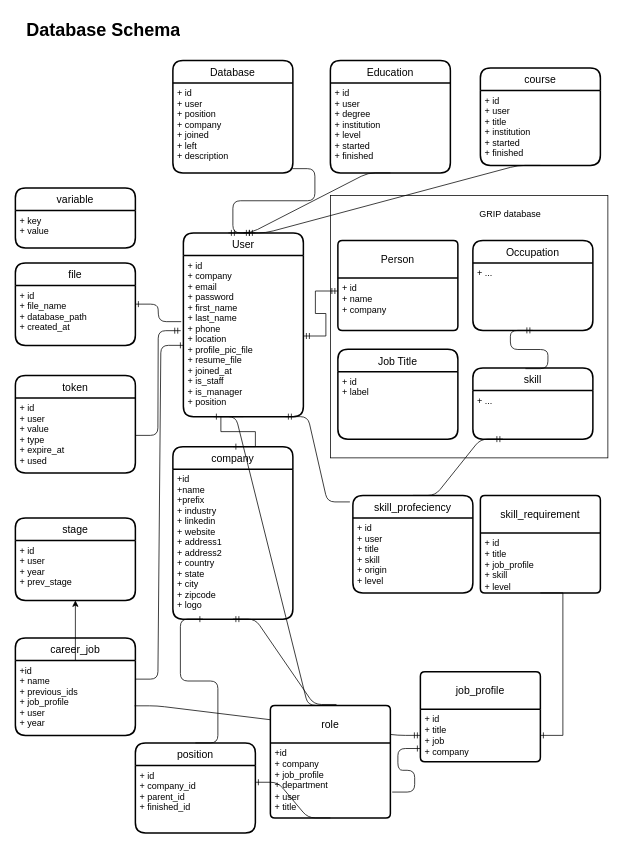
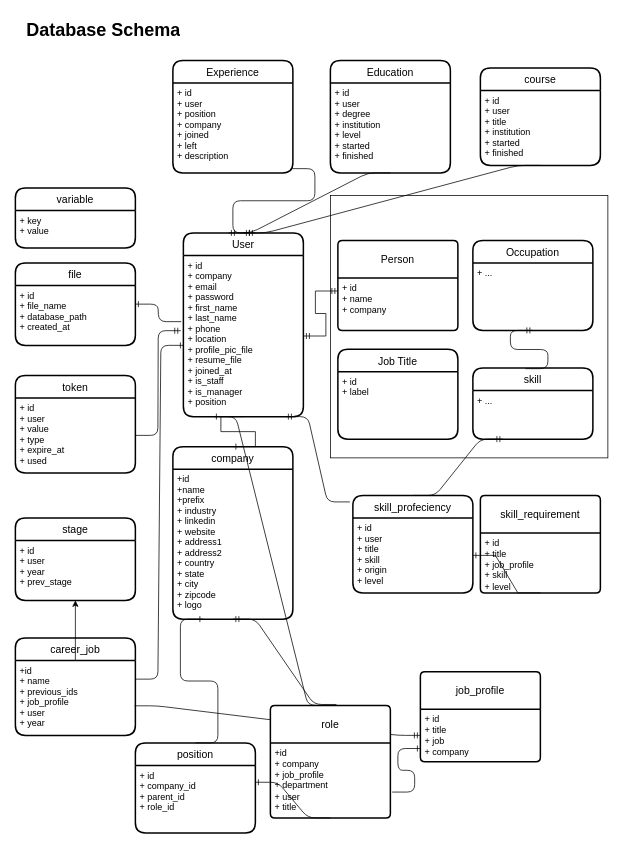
node "Database": label "Database" -> "Experience"
node "GRIP database": removed
edge "+ id + title + job_profile + skill + level" -> "+ id + title + job + company": now "+ id + title + job_profile + skill + level" -> "+ id + user + title + skill + origin + level"
node "+ id + company_id + parent_id + finished_id": label "+ id + company_id + parent_id + finished_id" -> "+ id + company_id + parent_id + role_id"
